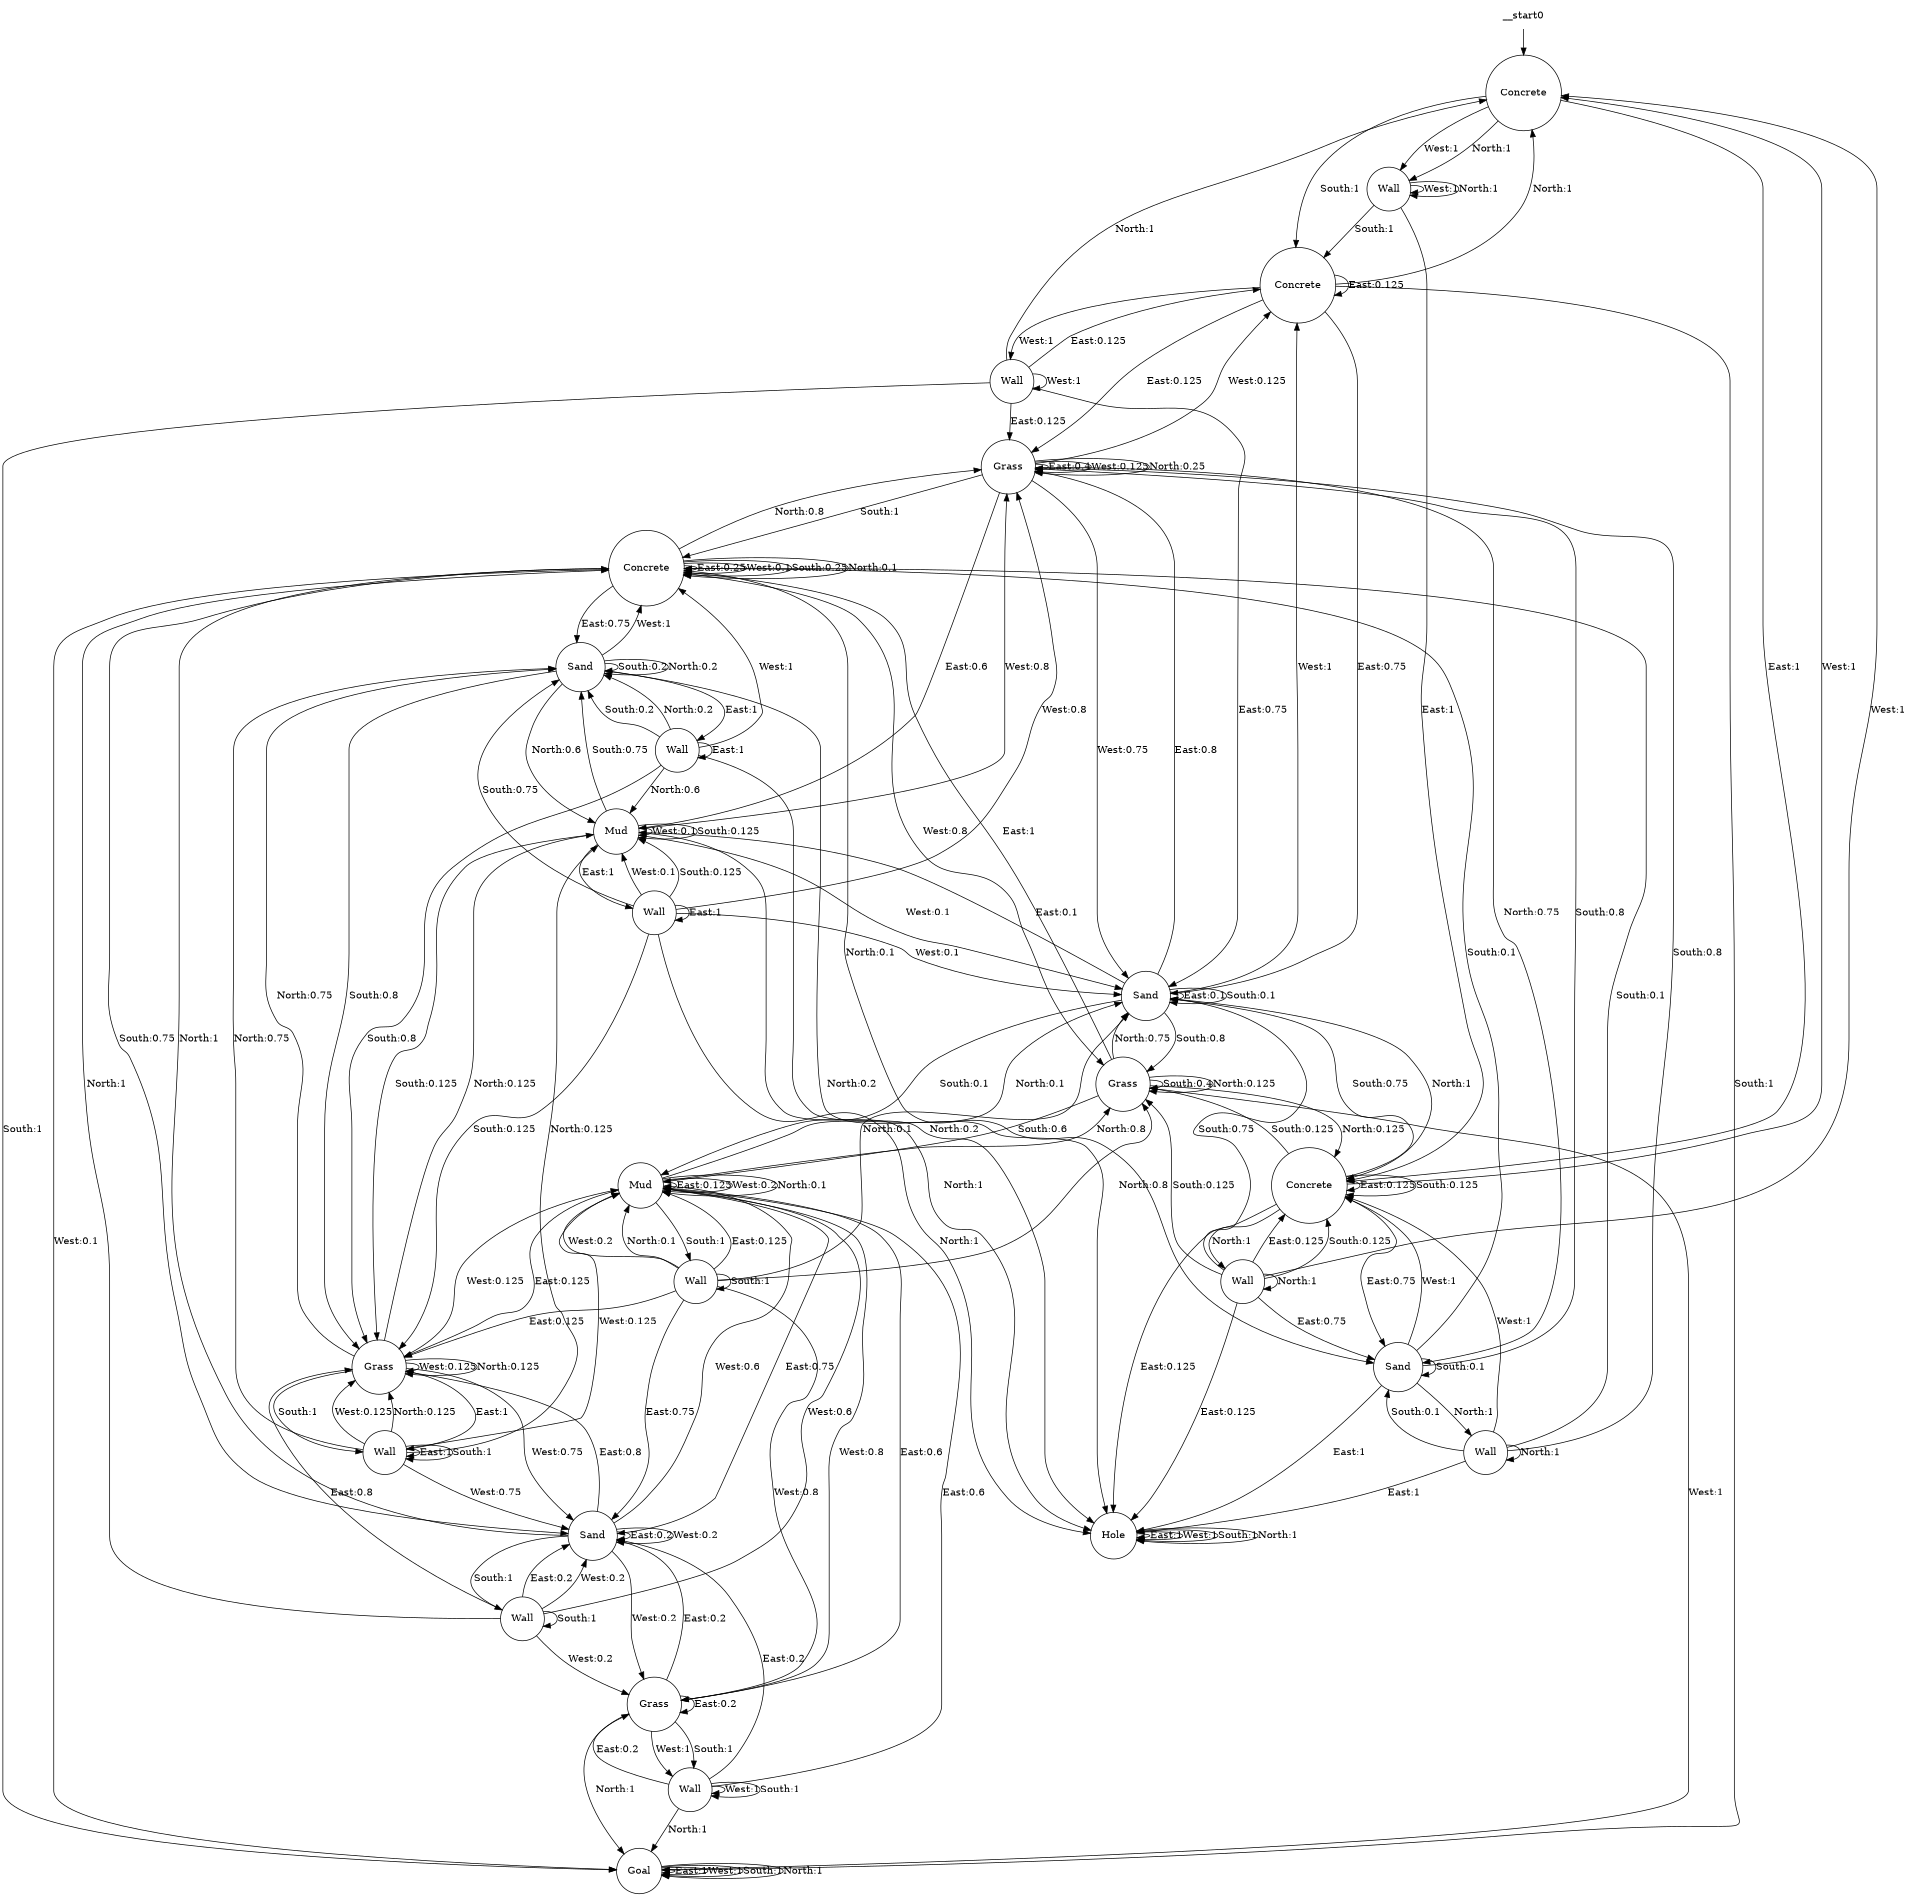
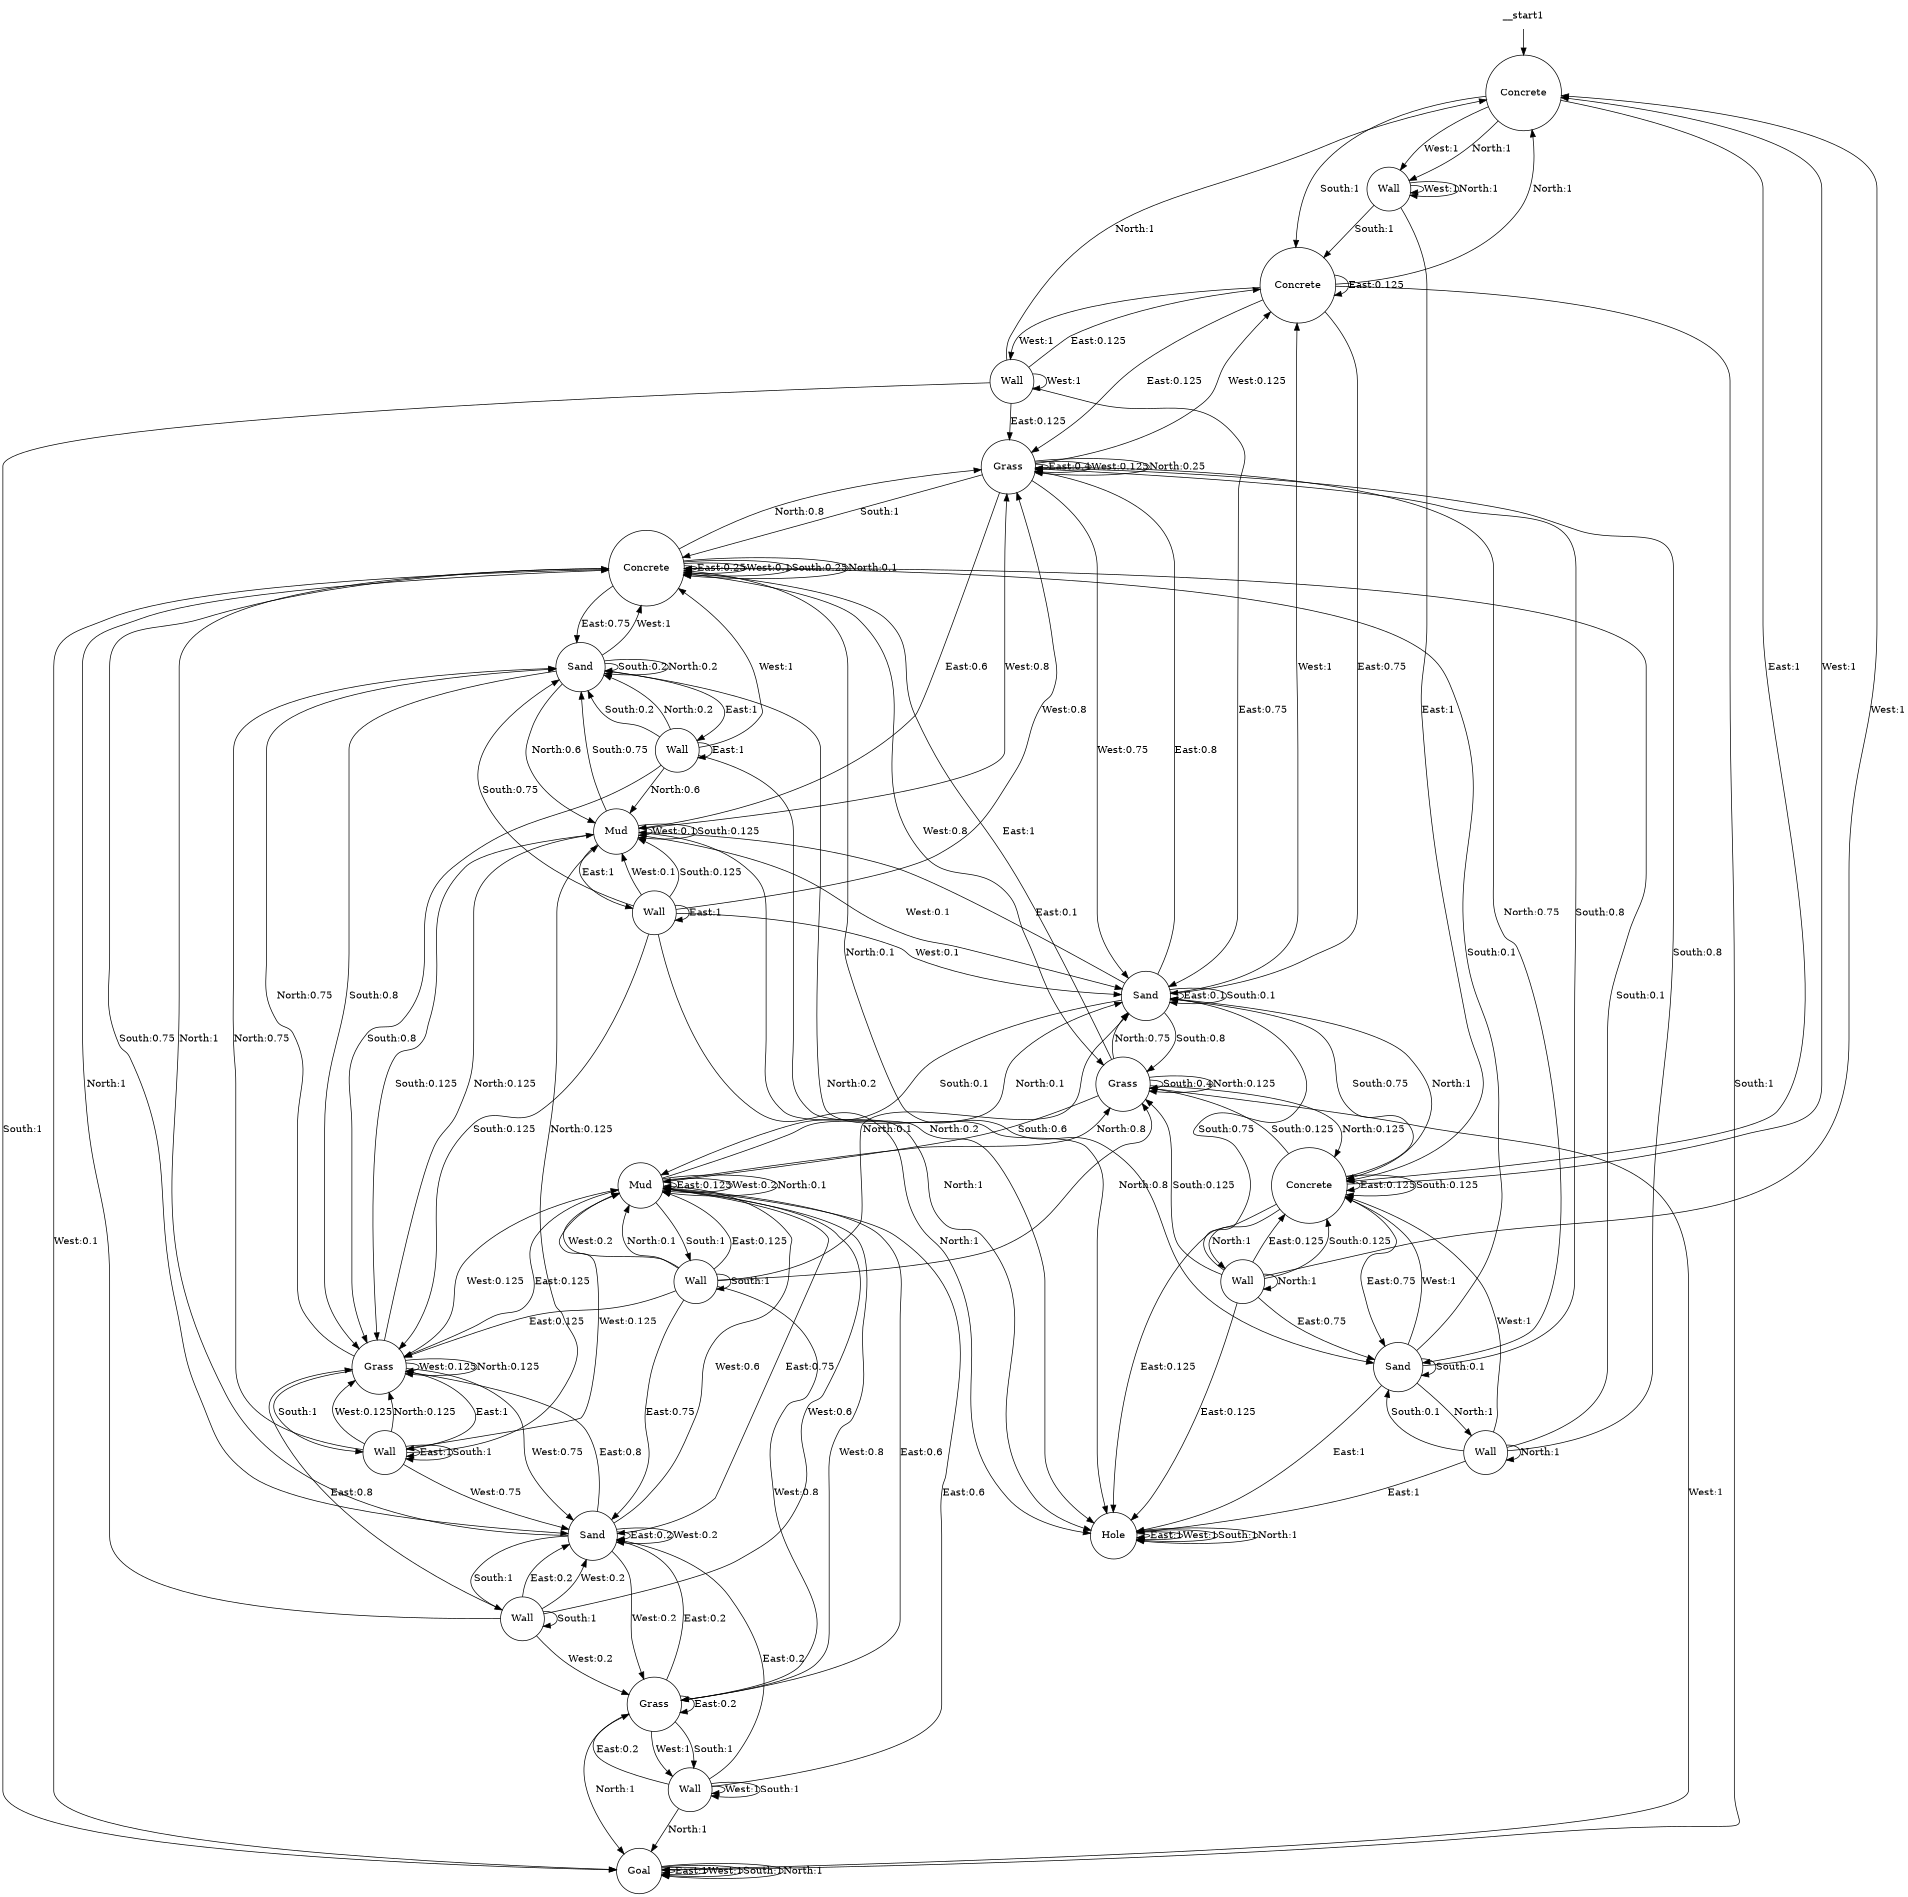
node "__start0": label "__start0" -> "__start1"
